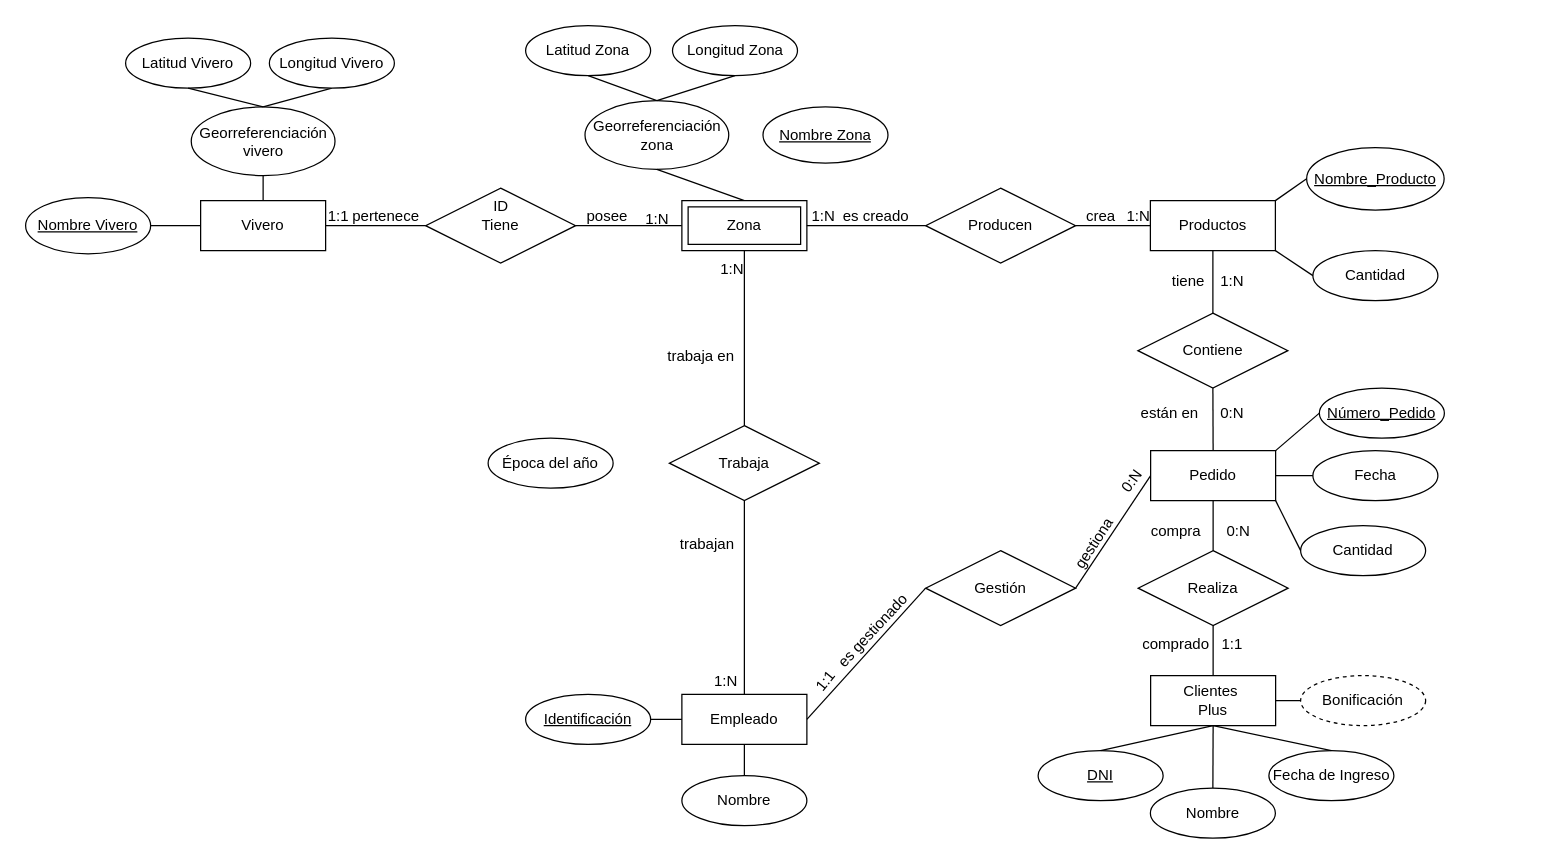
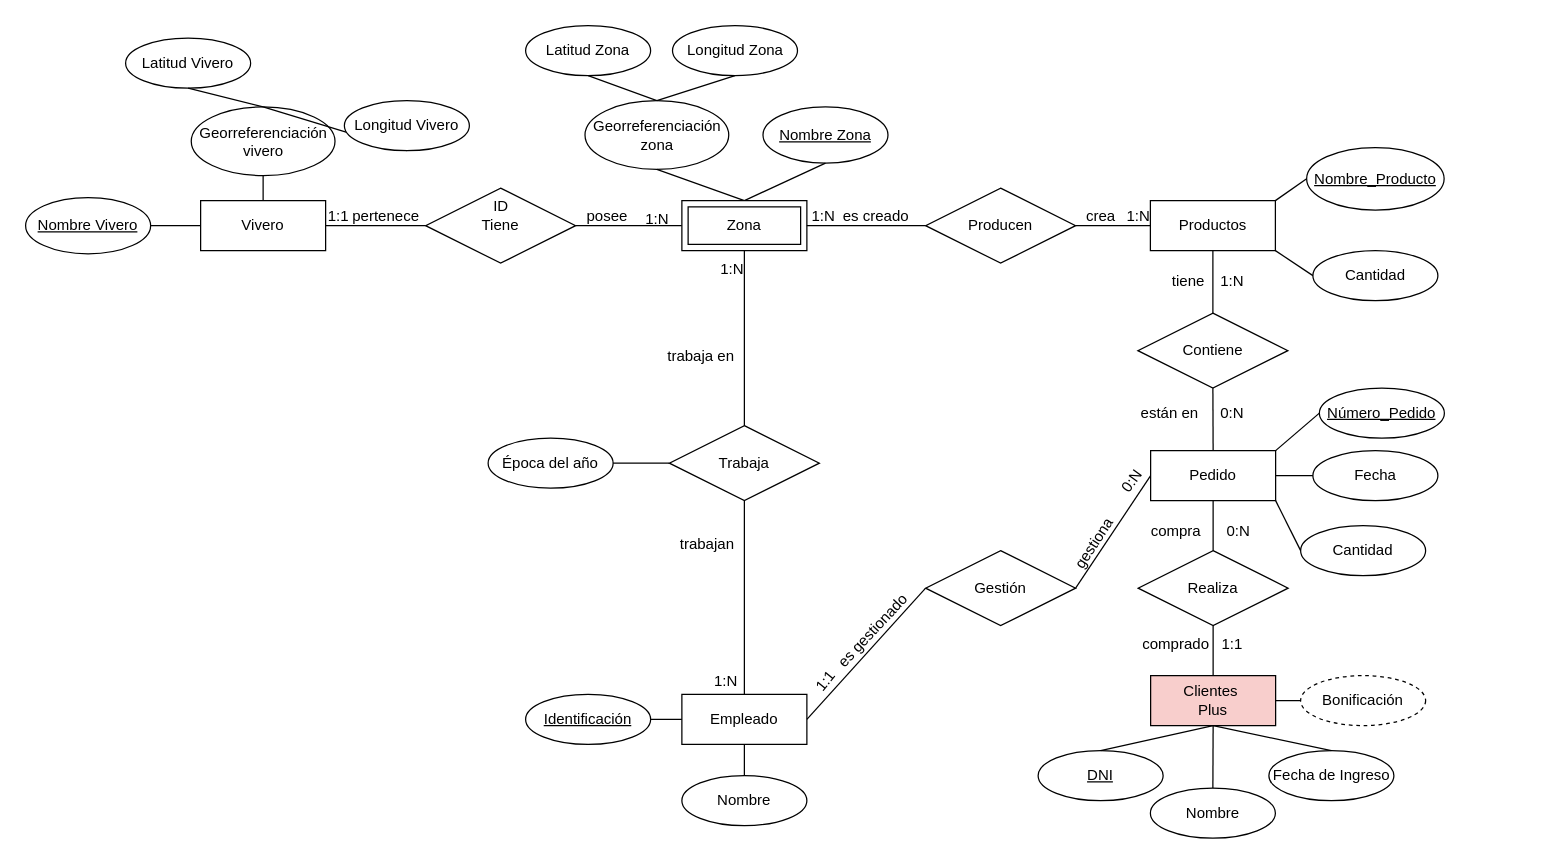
node "Longitud Vivero": moved (332, 63) -> (407, 126)
edge "Nombre Zona" -- "Zona": added
edge "Época del año" -- "Trabaja": added
node "Clientes Plus": fillcolor #ffffff -> #f8cecc
